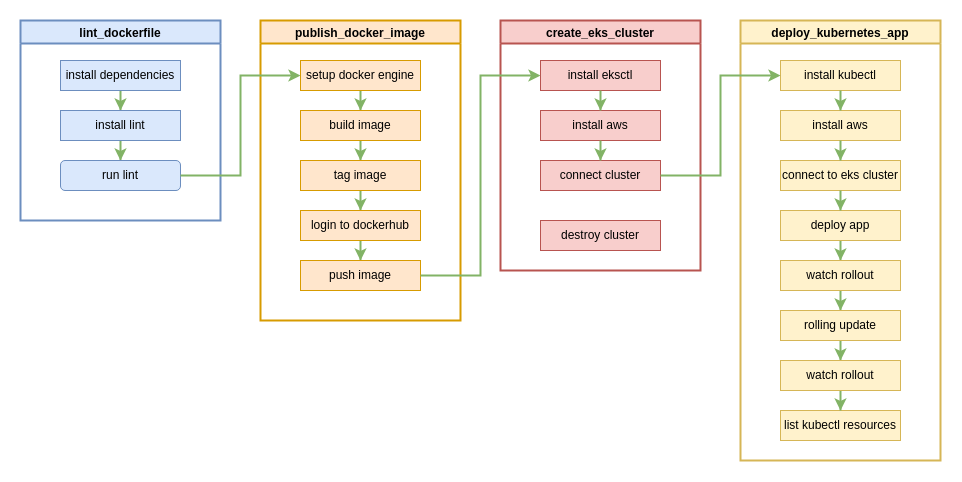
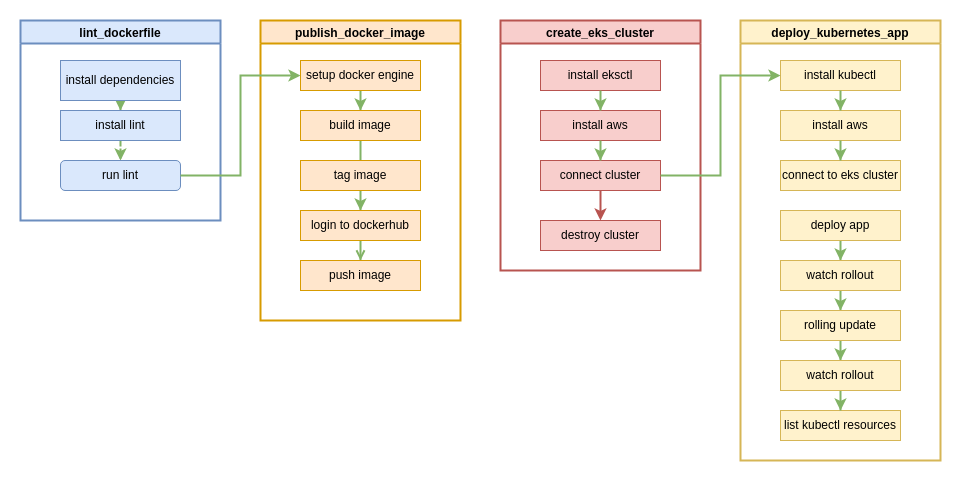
node "install dependencies": size 120x30 -> 120x40
edge "install lint" -> "run lint": style solid -> dashed
edge "build image" -> "tag image": arrowhead classic -> none
edge "push image" -> "install eksctl": removed
edge "connect to eks cluster" -> "deploy app": removed
edge "connect cluster" -> "destroy cluster": added
edge "login to dockerhub" -> "push image": arrowhead classic -> open
